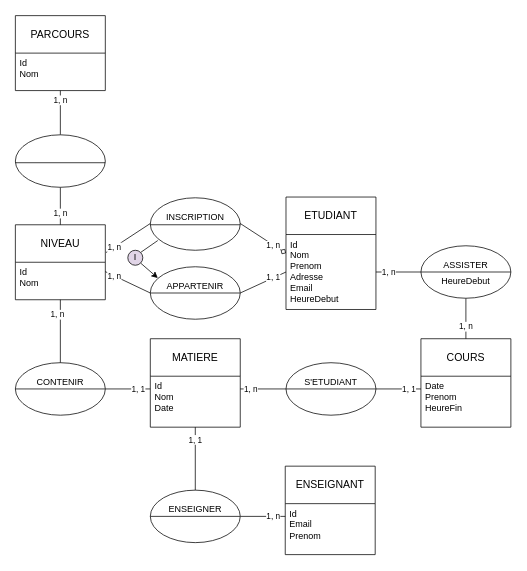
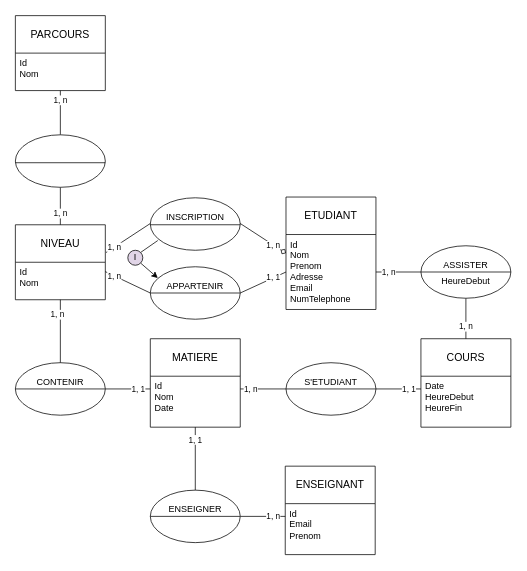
node "Id Nom Prenom Adresse Email HeureDebut": label "Id Nom Prenom Adresse Email HeureDebut" -> "Id Nom Prenom Adresse Email NumTelephone"
node "Date Prenom HeureFin": label "Date Prenom HeureFin" -> "Date HeureDebut HeureFin"
